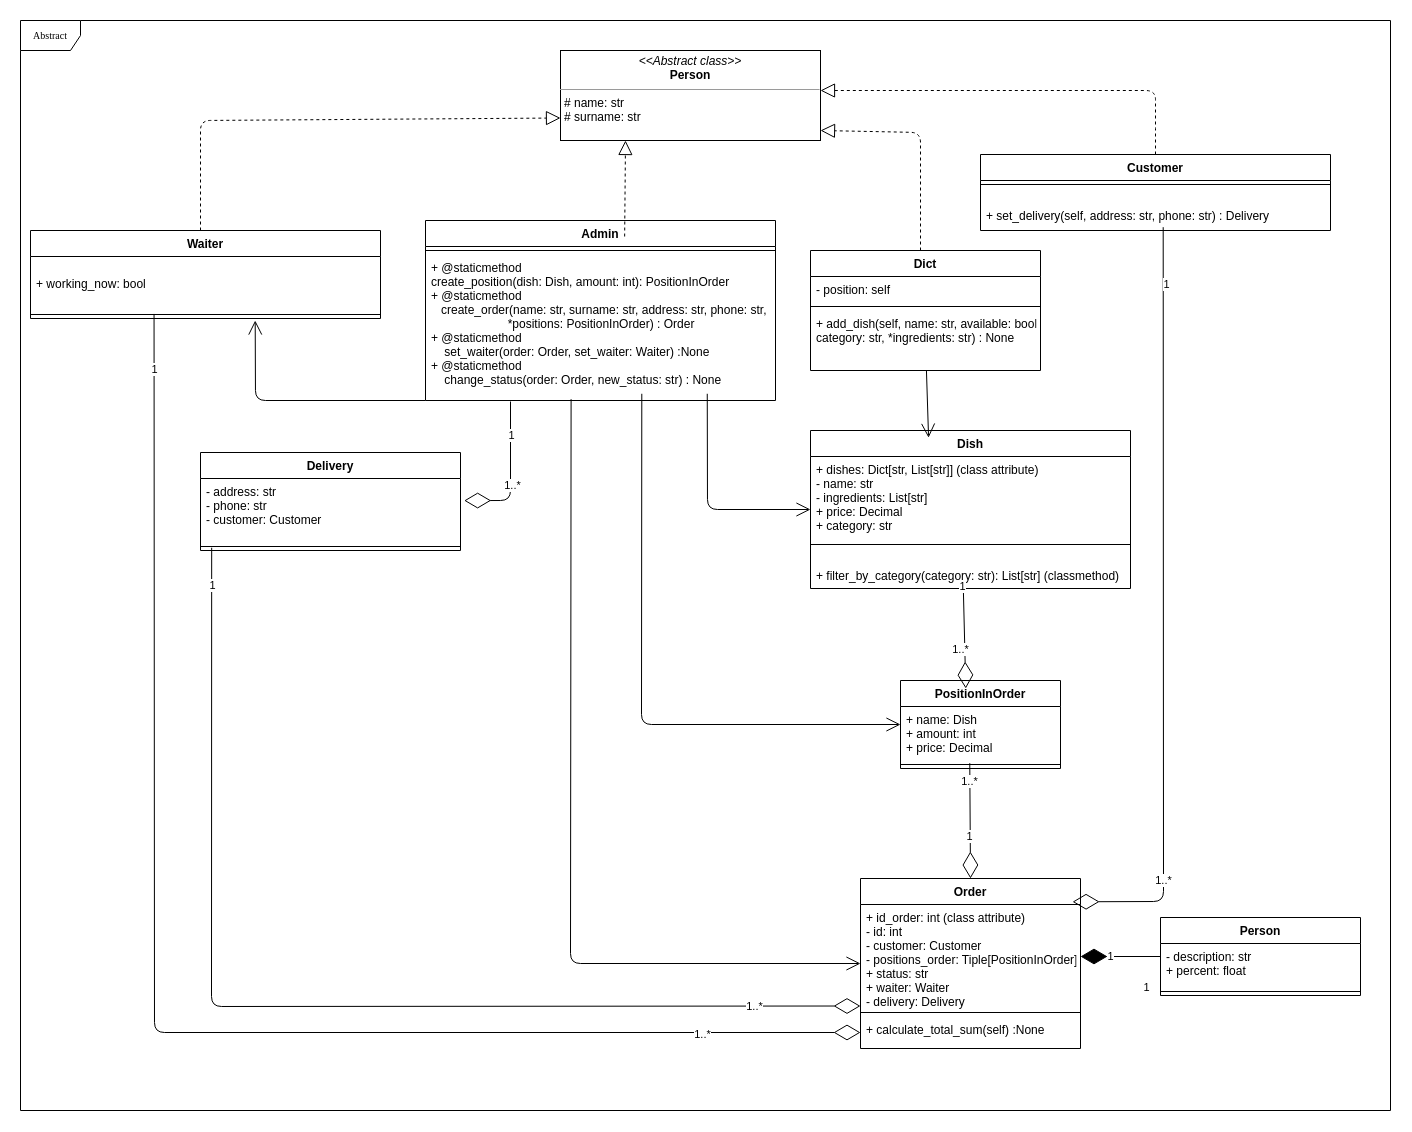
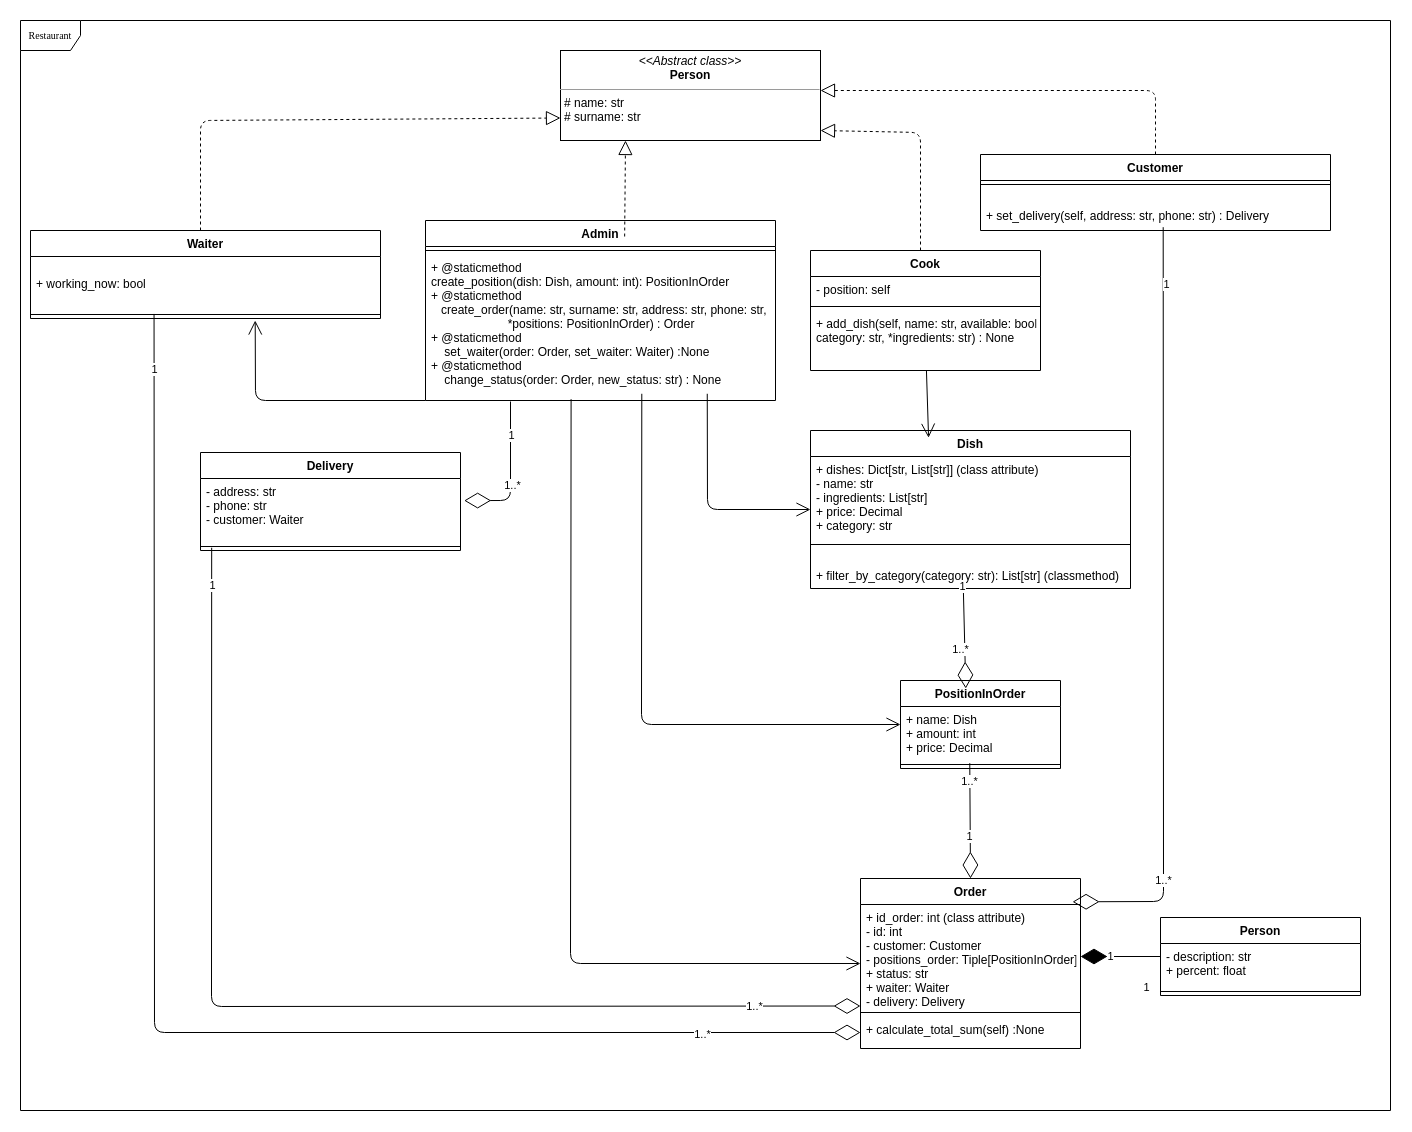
node "Abstract": label "Abstract" -> "Restaurant"
node "Dict": label "Dict" -> "Cook"
node "- address: str - phone: str - customer: Customer": label "- address: str - phone: str - customer: Customer" -> "- address: str - phone: str - customer: Waiter"
